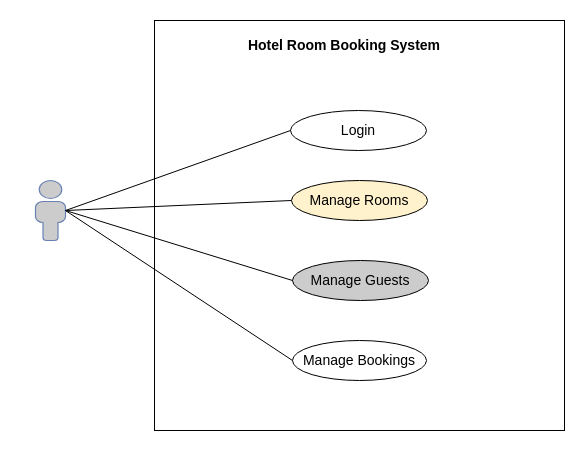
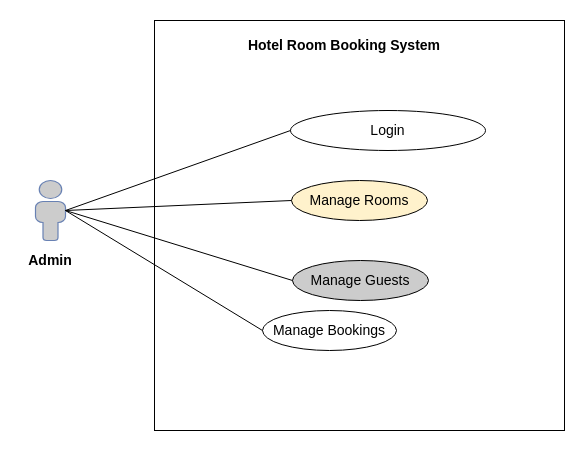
node "Login": size 136x40 -> 195x40
node "Admin": added
node "Manage Bookings": moved (360, 361) -> (330, 331)
